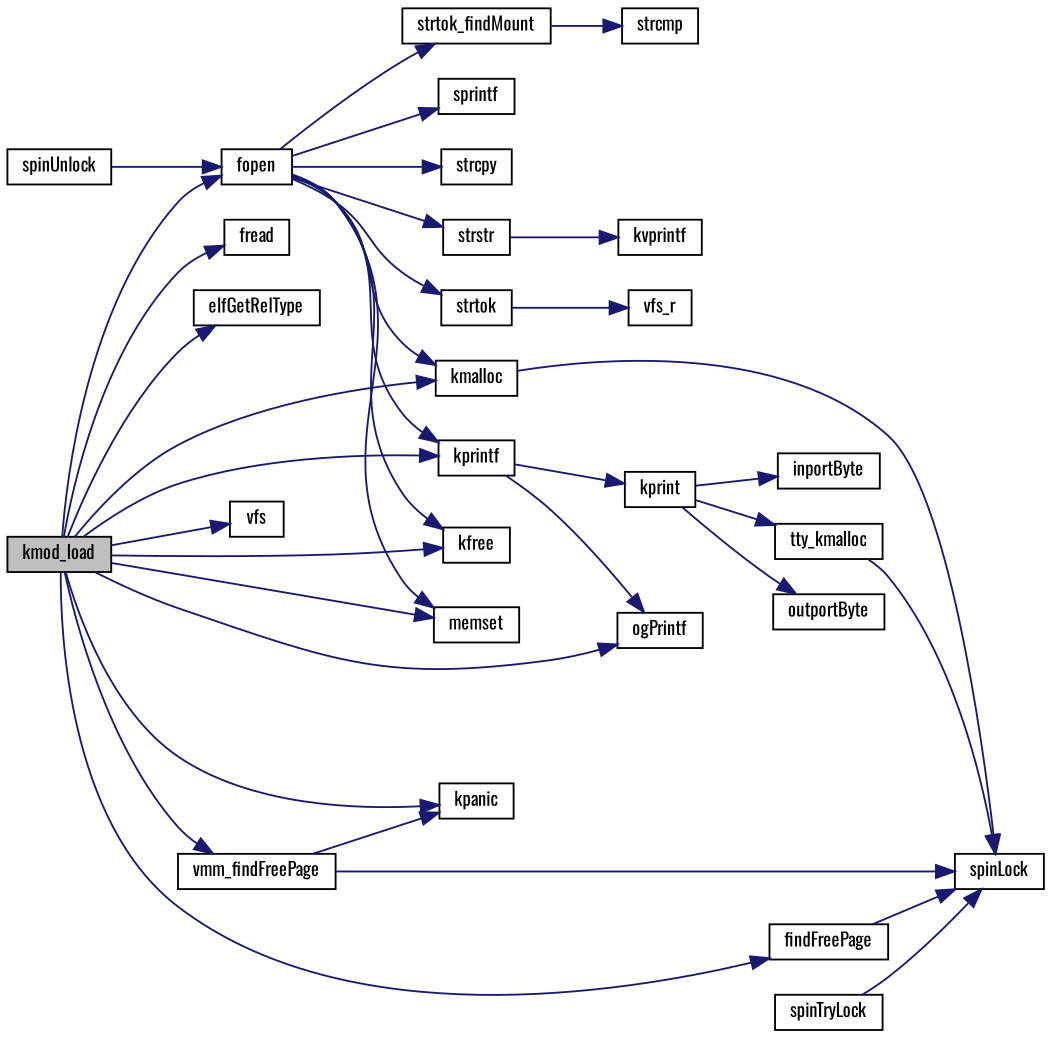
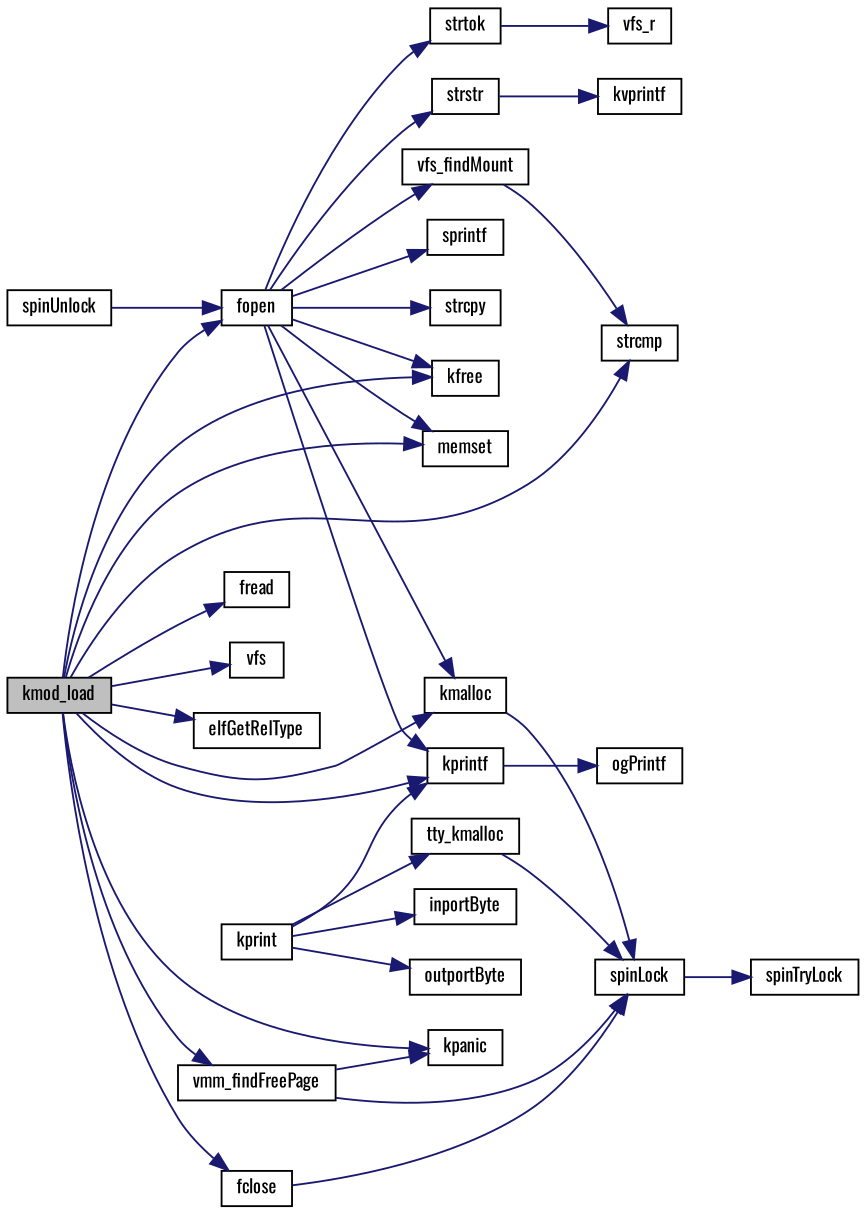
node "strtok_findMount": label "strtok_findMount" -> "vfs_findMount"
edge "kprintf" -> "kprint": reversed
edge "kmod_load" -> "ogPrintf": now "kmod_load" -> "strcmp"
node "findFreePage": label "findFreePage" -> "fclose"
edge "spinTryLock" -> "spinLock": reversed
